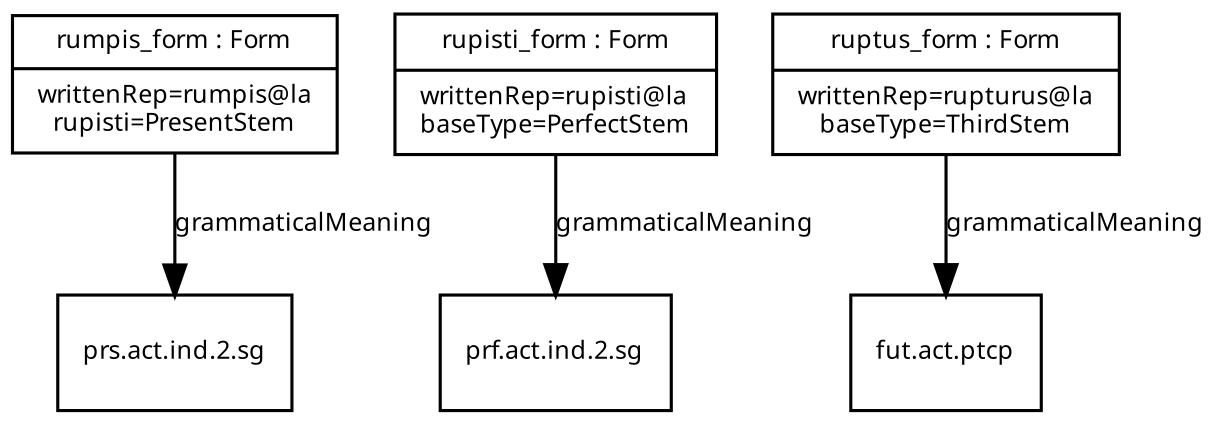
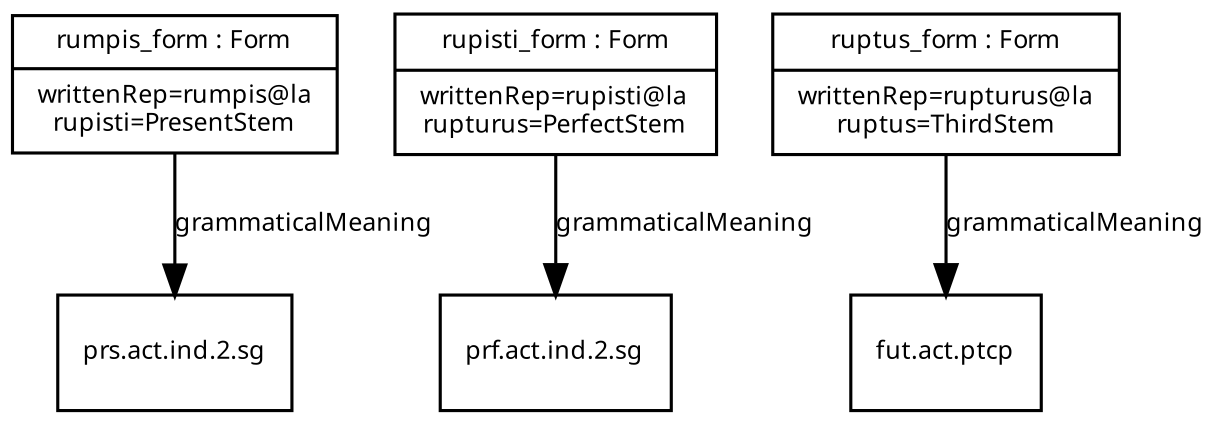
node "rupisti_form : Form": text "baseType=PerfectStem" -> "rupturus=PerfectStem"
node "ruptus_form : Form": text "baseType=ThirdStem" -> "ruptus=ThirdStem"
